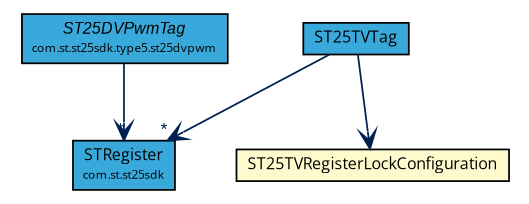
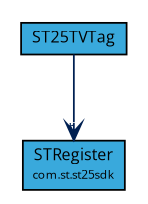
node "ST25DVPwmTag": removed
node "ST25TVRegisterLockConfiguration": removed
